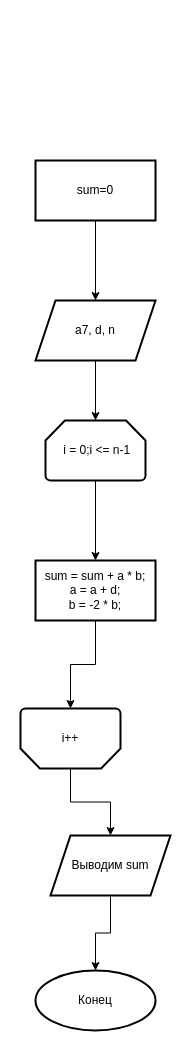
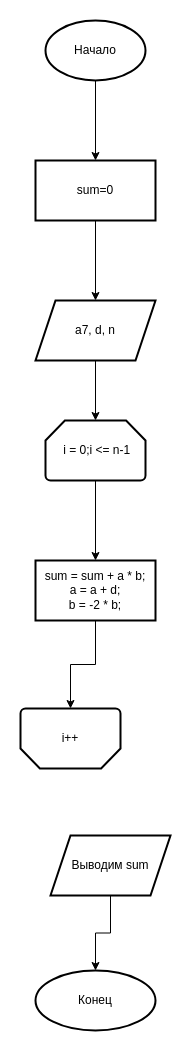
node "Начало": added
edge "Начало" -> "sum=0": added
edge "i++" -> "Выводим sum": removed
